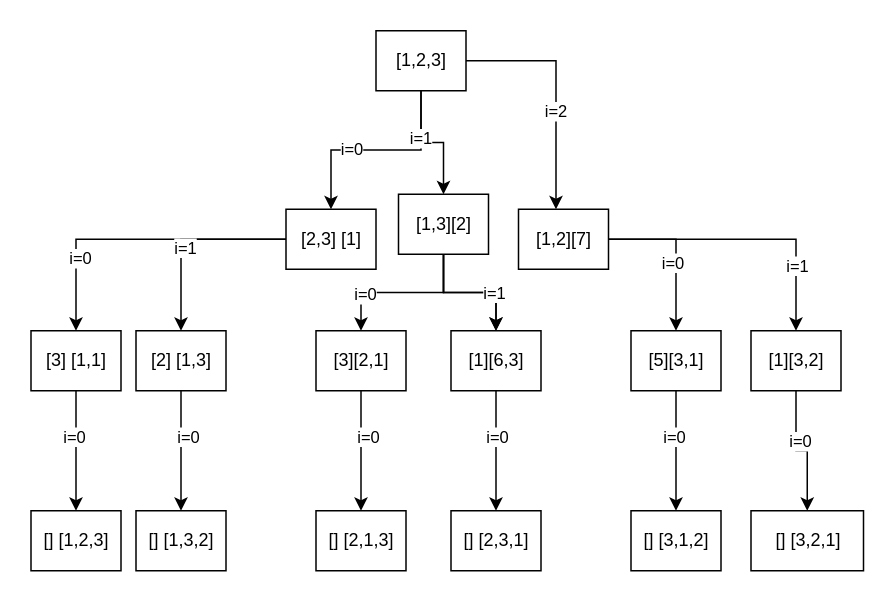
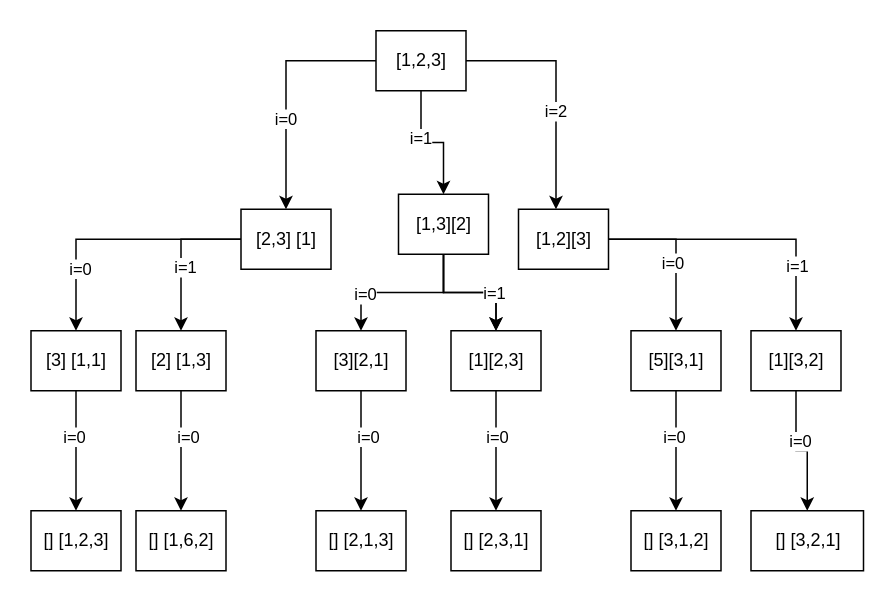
node "[2,3] [1]": moved (331, 239) -> (286, 239)
node "[1,2][7]": label "[1,2][7]" -> "[1,2][3]"
node "[1][6,3]": label "[1][6,3]" -> "[1][2,3]"
node "[] [1,3,2]": label "[] [1,3,2]" -> "[] [1,6,2]"
